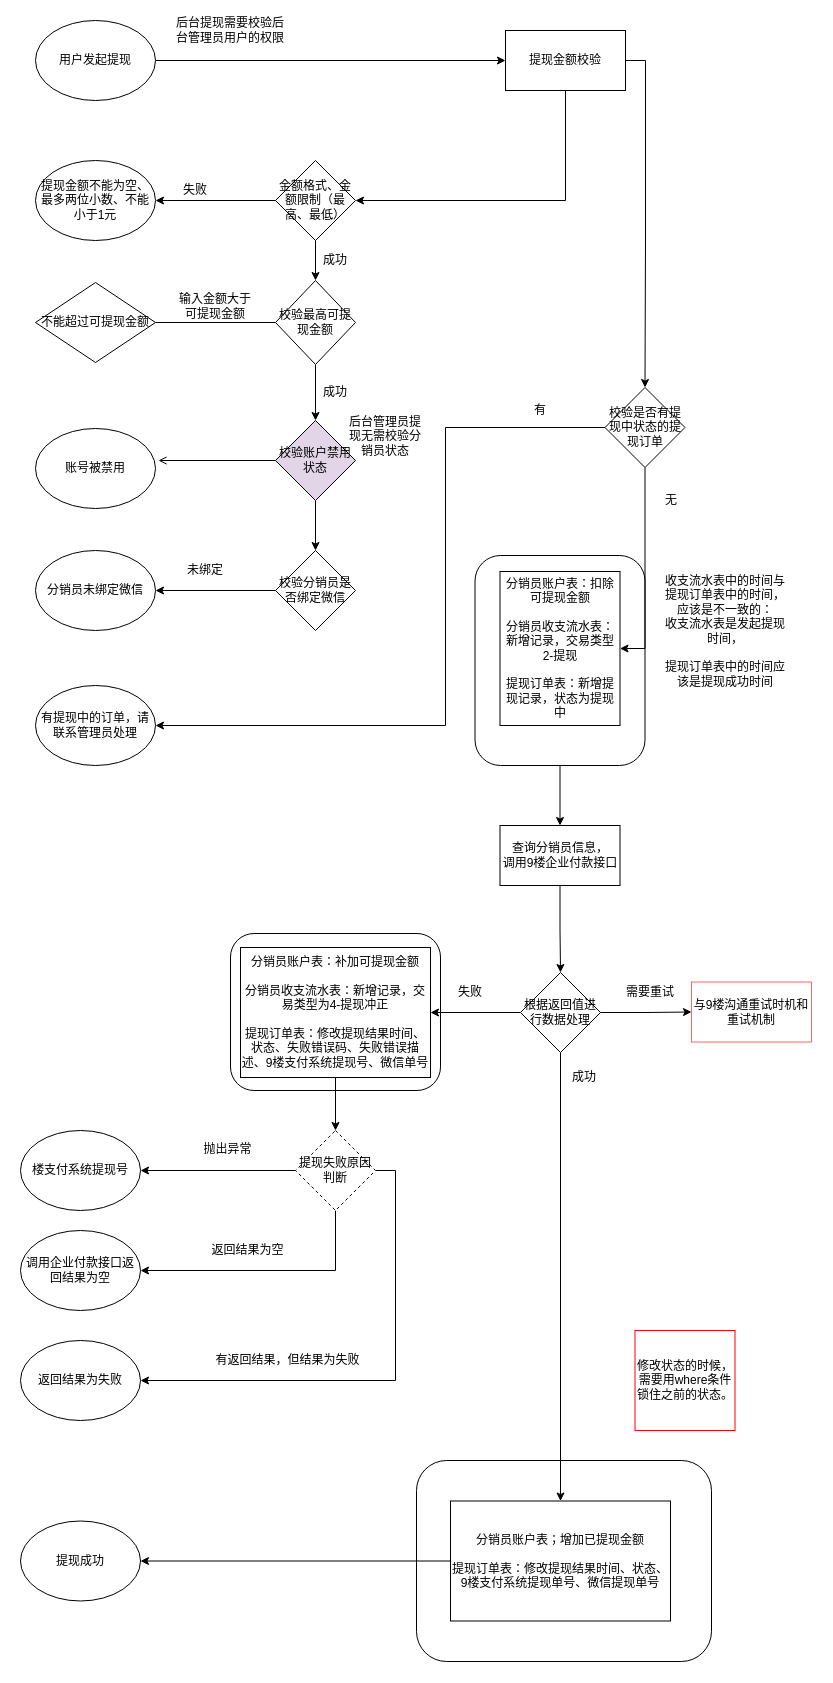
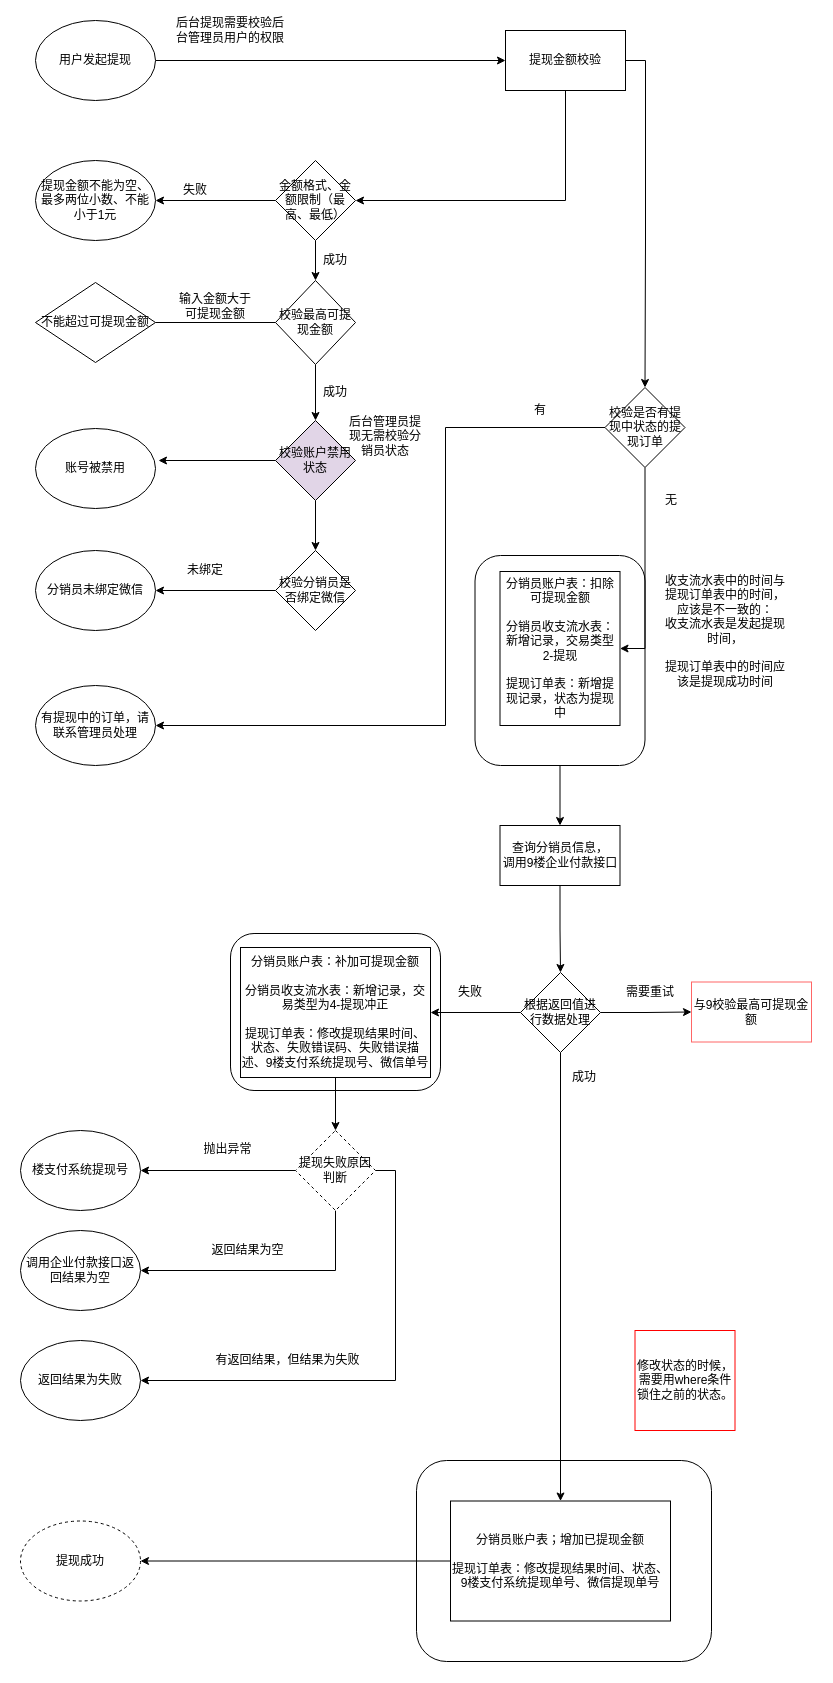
edge "校验账户禁用状态" -> "账号被禁用": arrowhead open -> classic
node "与9楼沟通重试时机和重试机制": label "与9楼沟通重试时机和重试机制" -> "与9校验最高可提现金额"
node "提现成功": style solid -> dashed
